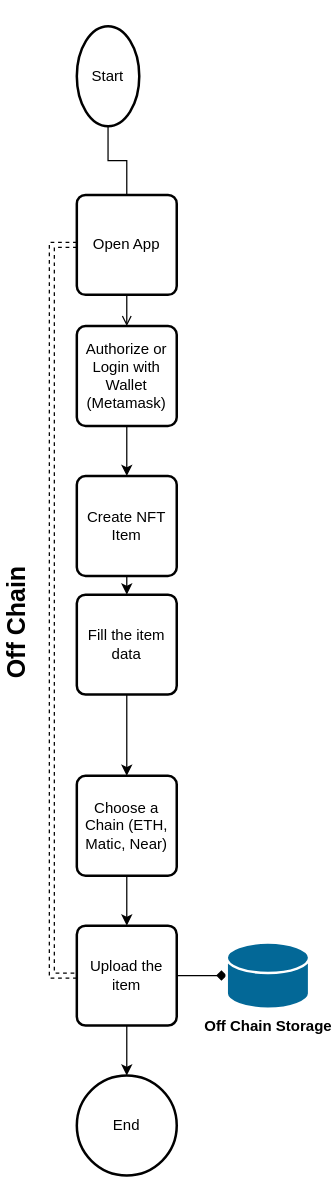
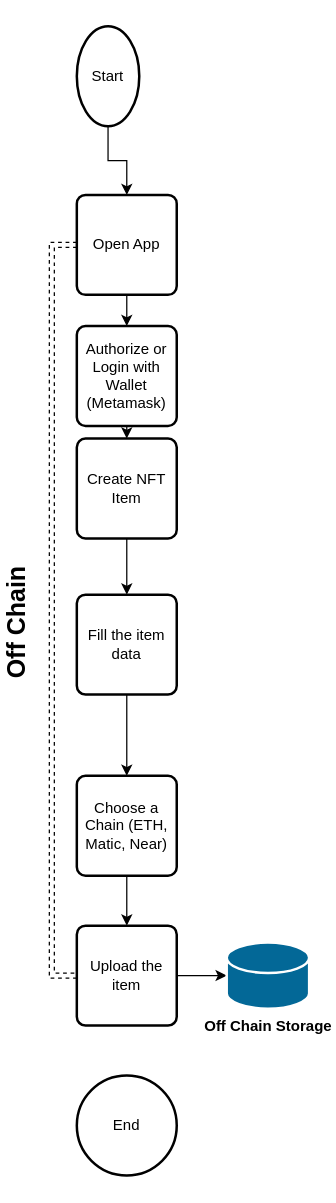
edge "Start" -- "Open App": arrowhead none -> classic
edge "Open App" -> "Authorize or Login with Wallet (Metamask)": arrowhead open -> classic
node "Create NFT Item": moved (127, 526) -> (127, 488)
edge "Upload the item" -> "Off Chain Storage": arrowhead diamond -> classic
edge "Upload the item" -> "End": removed
